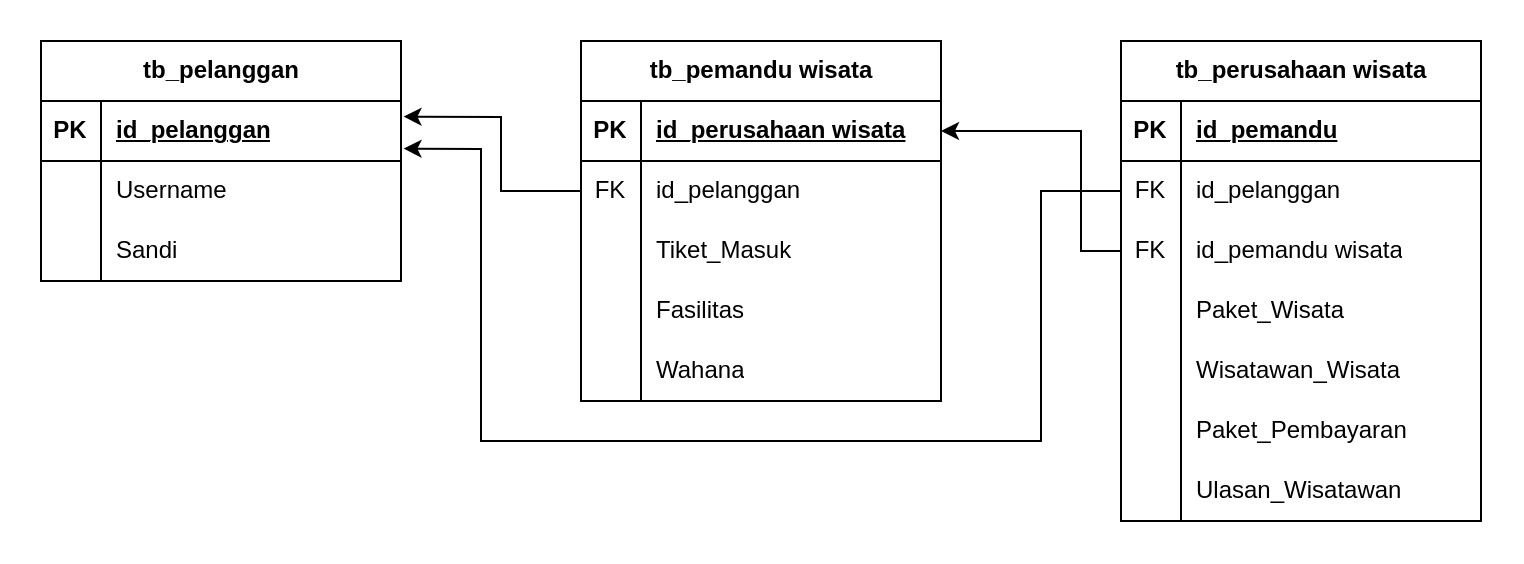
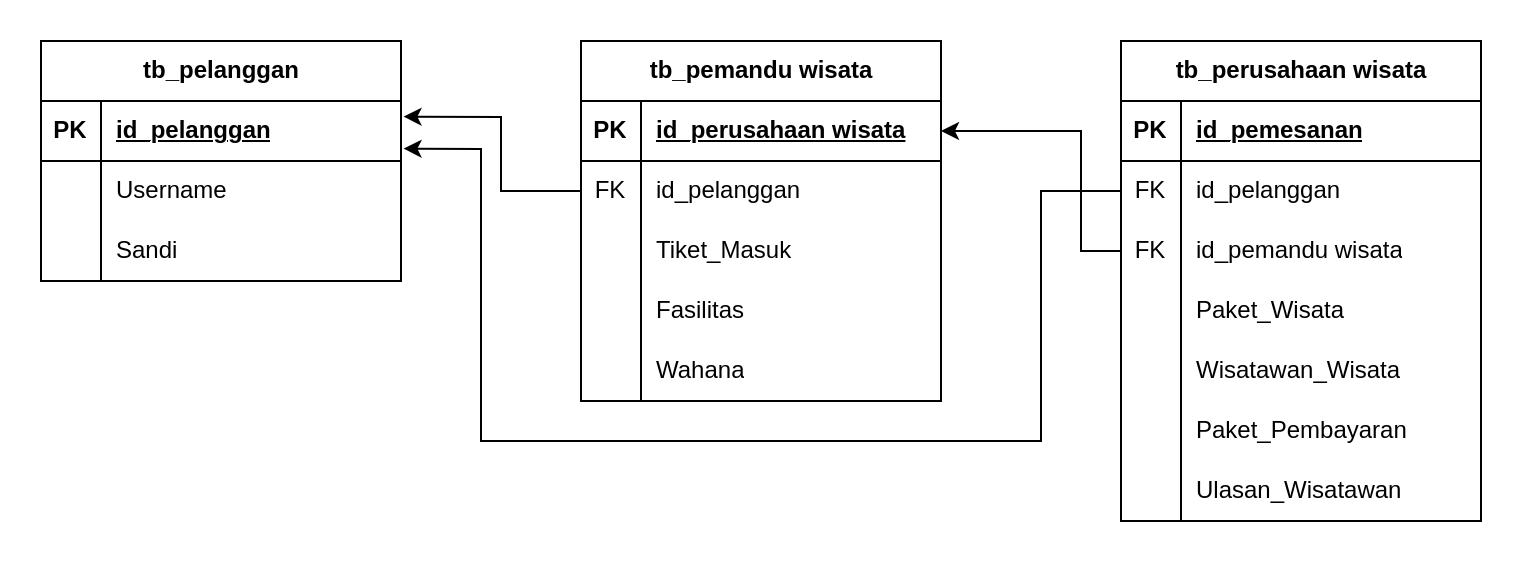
node "id_pemandu": label "id_pemandu" -> "id_pemesanan"
